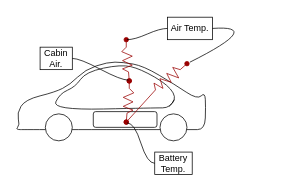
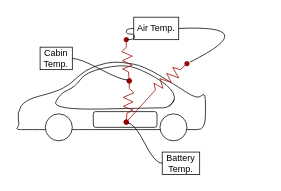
node "Air Temp.": moved (190, 28) -> (156, 28)
node "Cabin Air.": label "Cabin Air." -> "Cabin Temp."
node "Battery Temp.": moved (174, 163) -> (181, 163)
